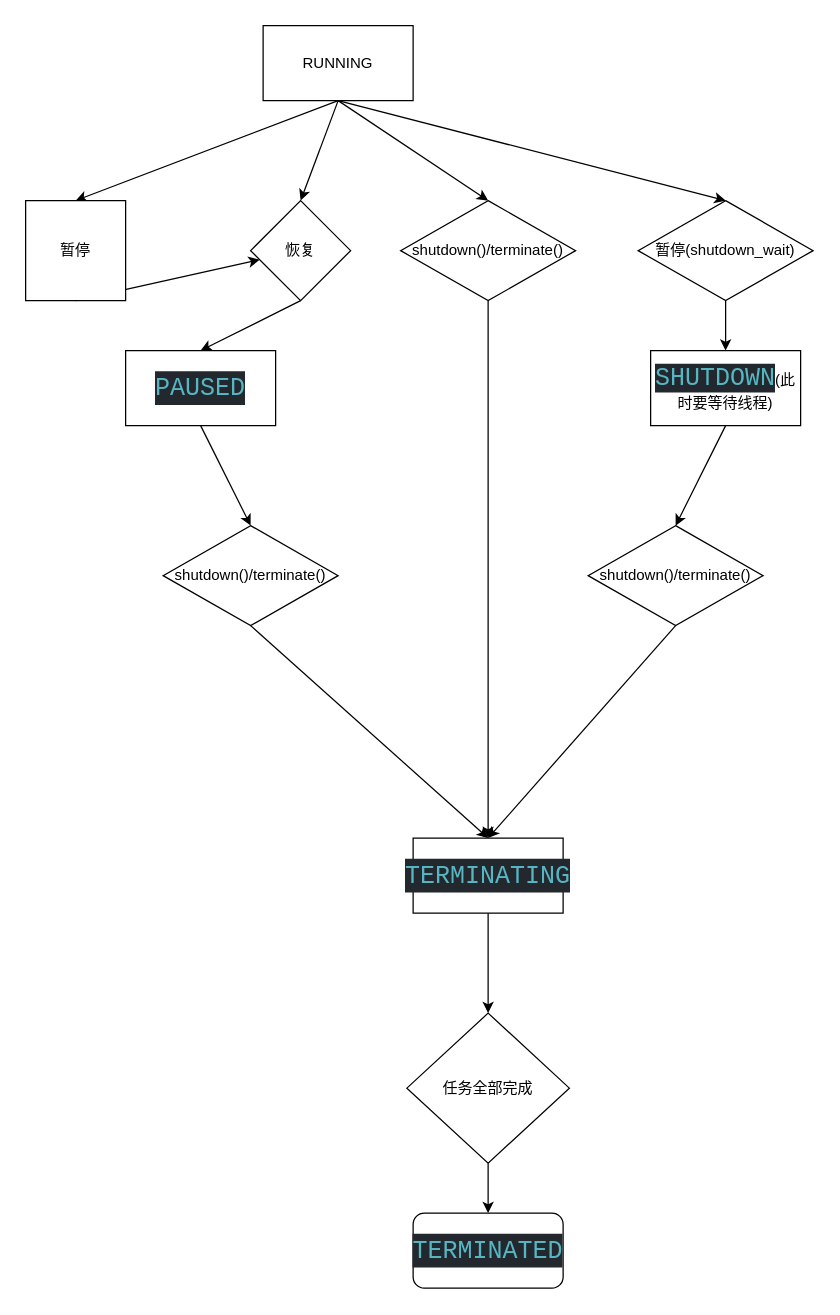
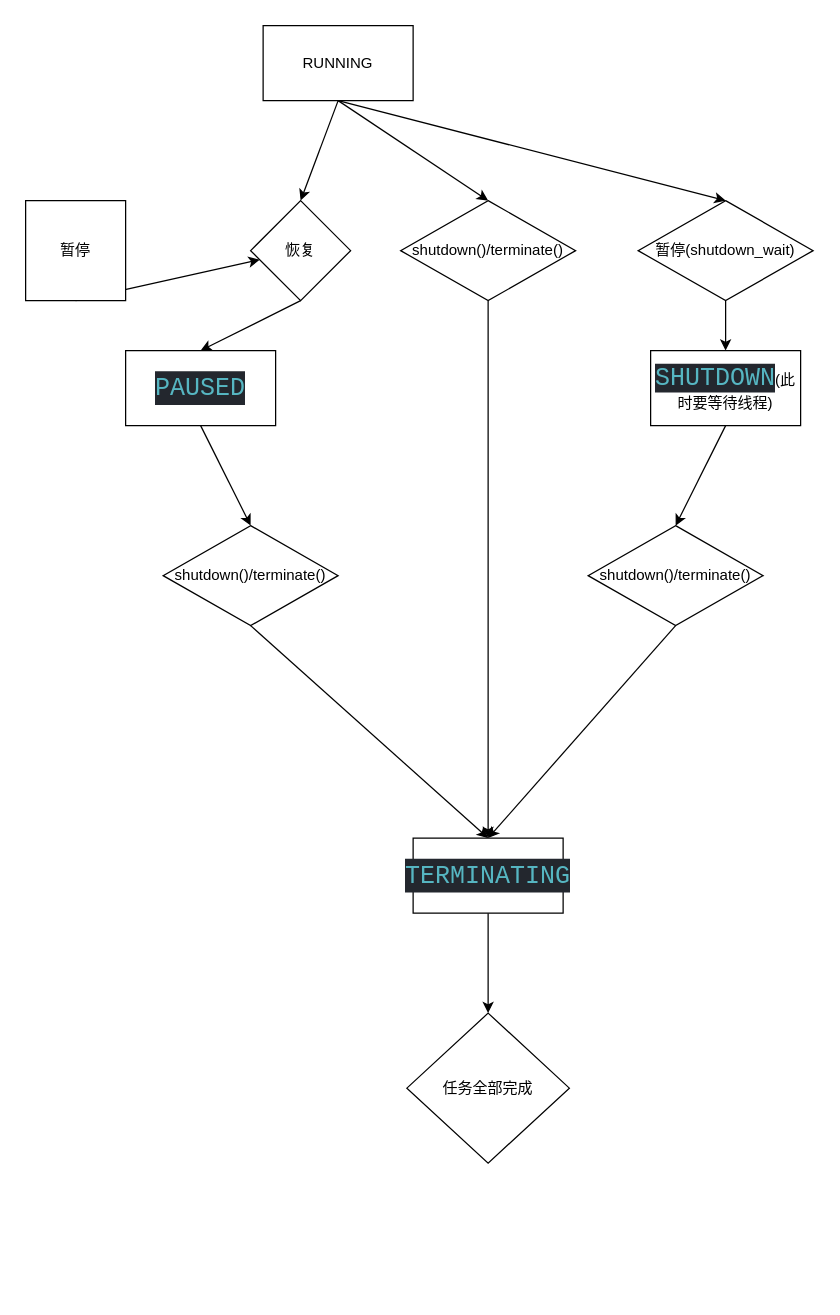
edge "RUNNING" -> "暂停": removed
edge "任务全部完成" -> "TERMINATED": removed
node "TERMINATED": removed
